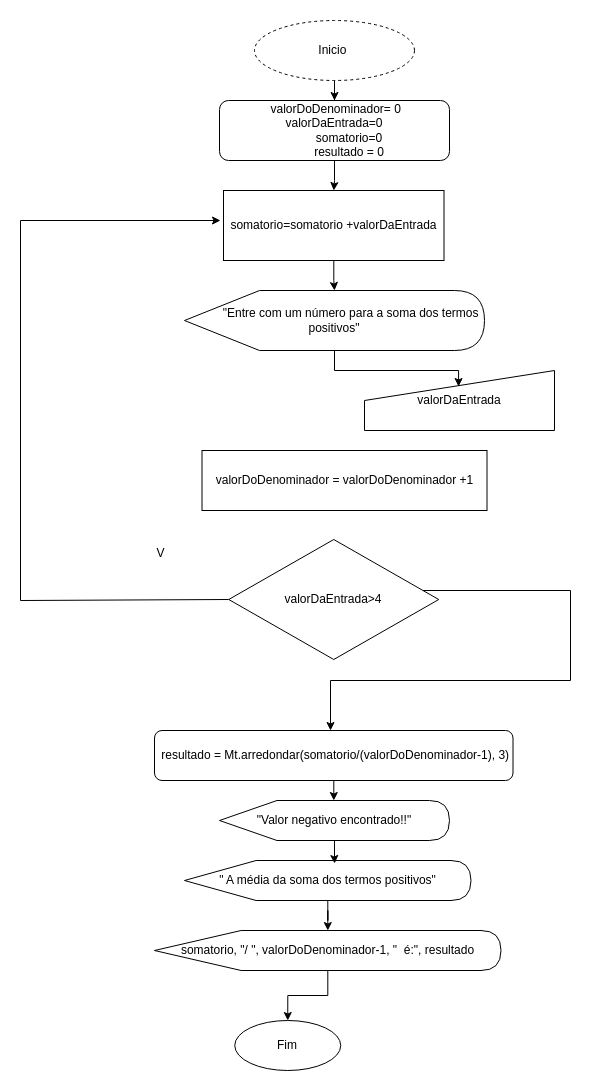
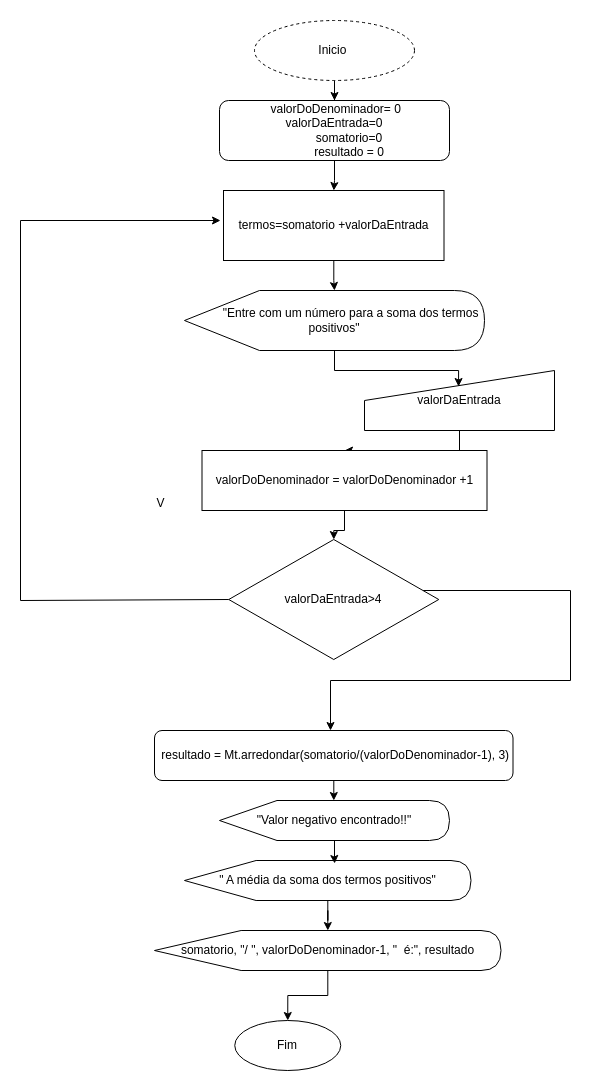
node "somatorio=somatorio +valorDaEntrada": label "somatorio=somatorio +valorDaEntrada" -> "termos=somatorio +valorDaEntrada"
edge "valorDaEntrada" -> "valorDoDenominador = valorDoDenominador +1": added
edge "valorDoDenominador = valorDoDenominador +1" -> "valorDaEntrada>4": added
node "V": moved (161, 554) -> (161, 504)
